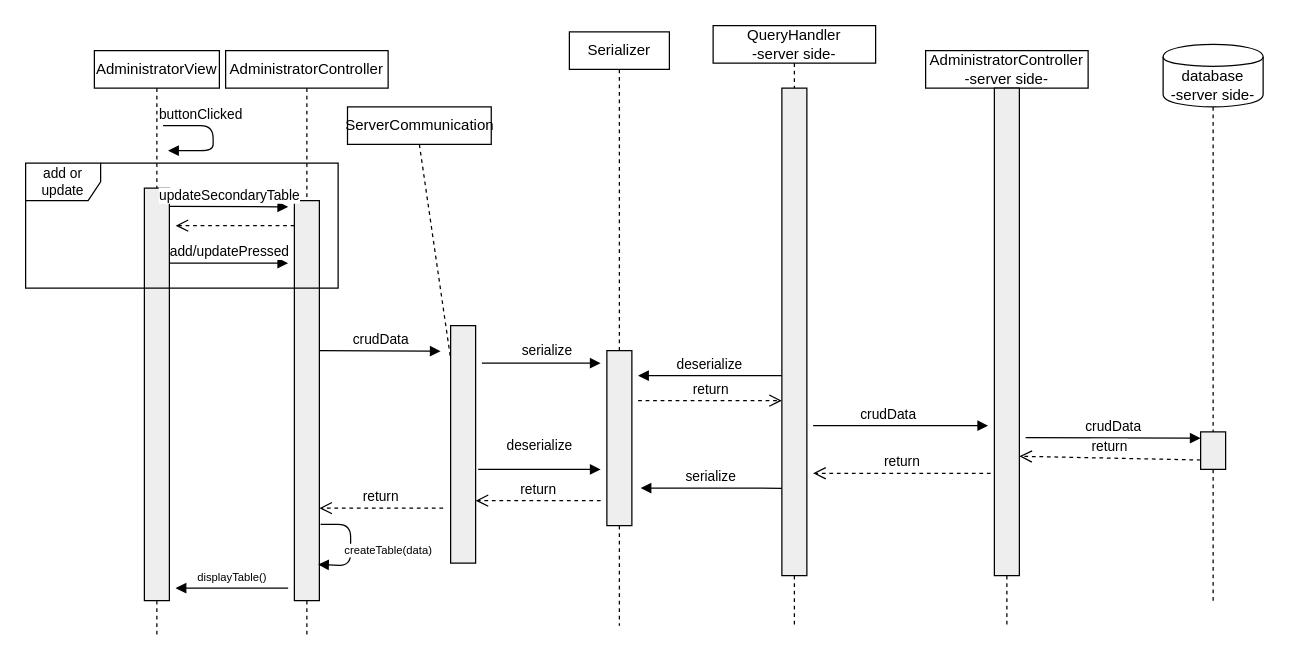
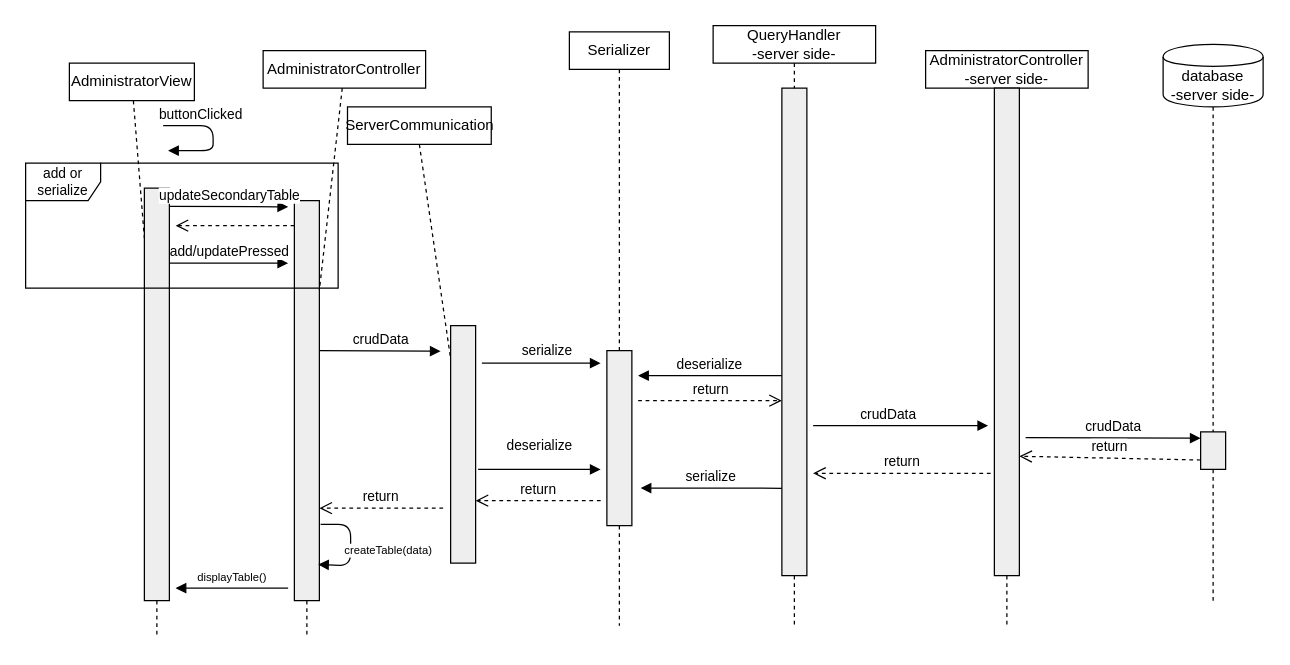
node "AdministratorView": moved (157, 69) -> (132, 82)
node "AdministratorController": moved (307, 69) -> (344, 69)
node "add or update": label "add or update" -> "add or serialize"
